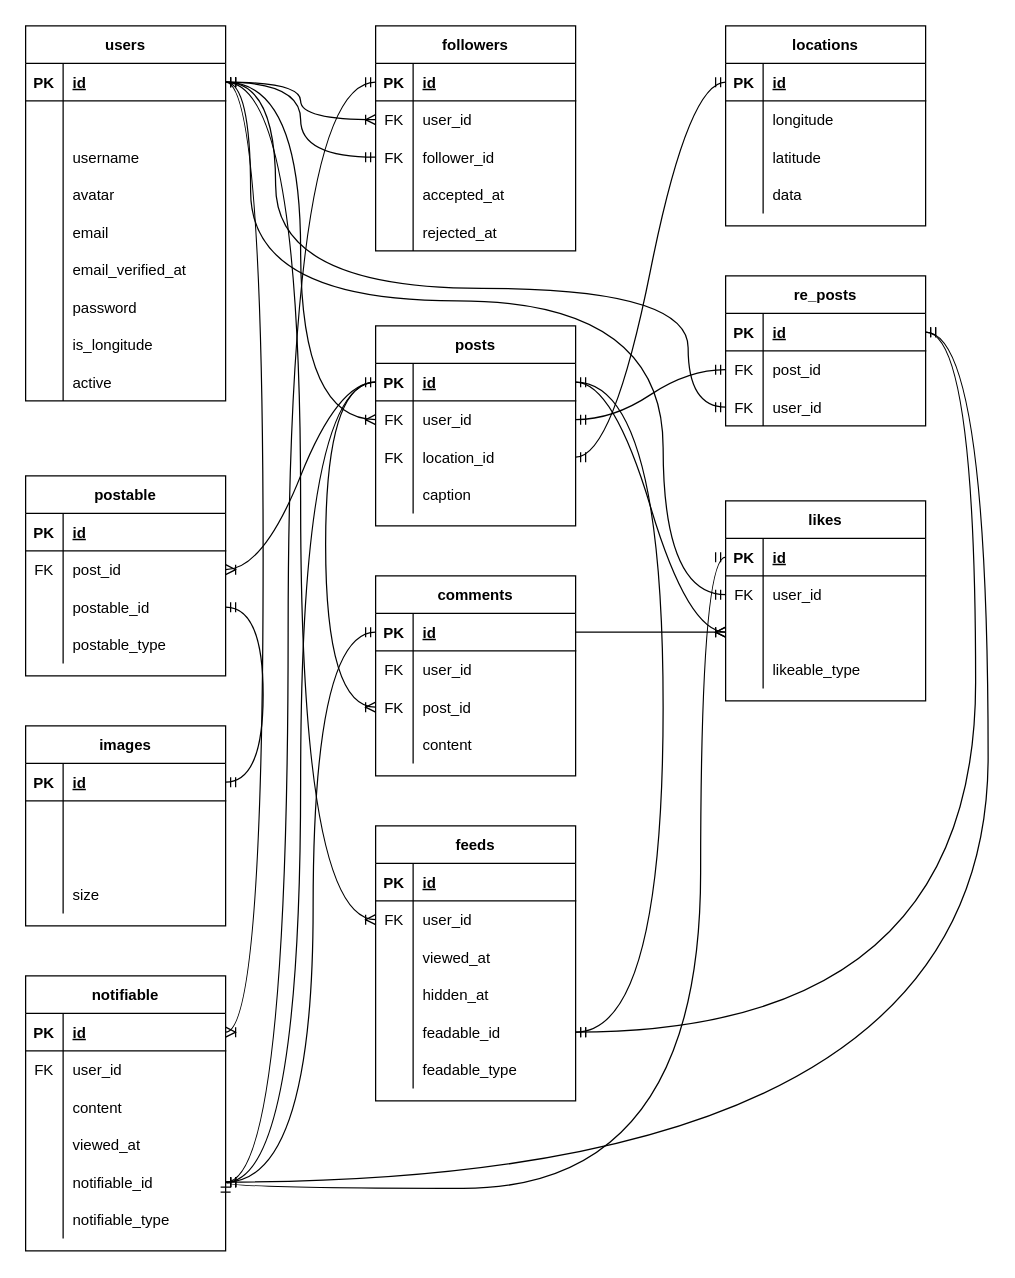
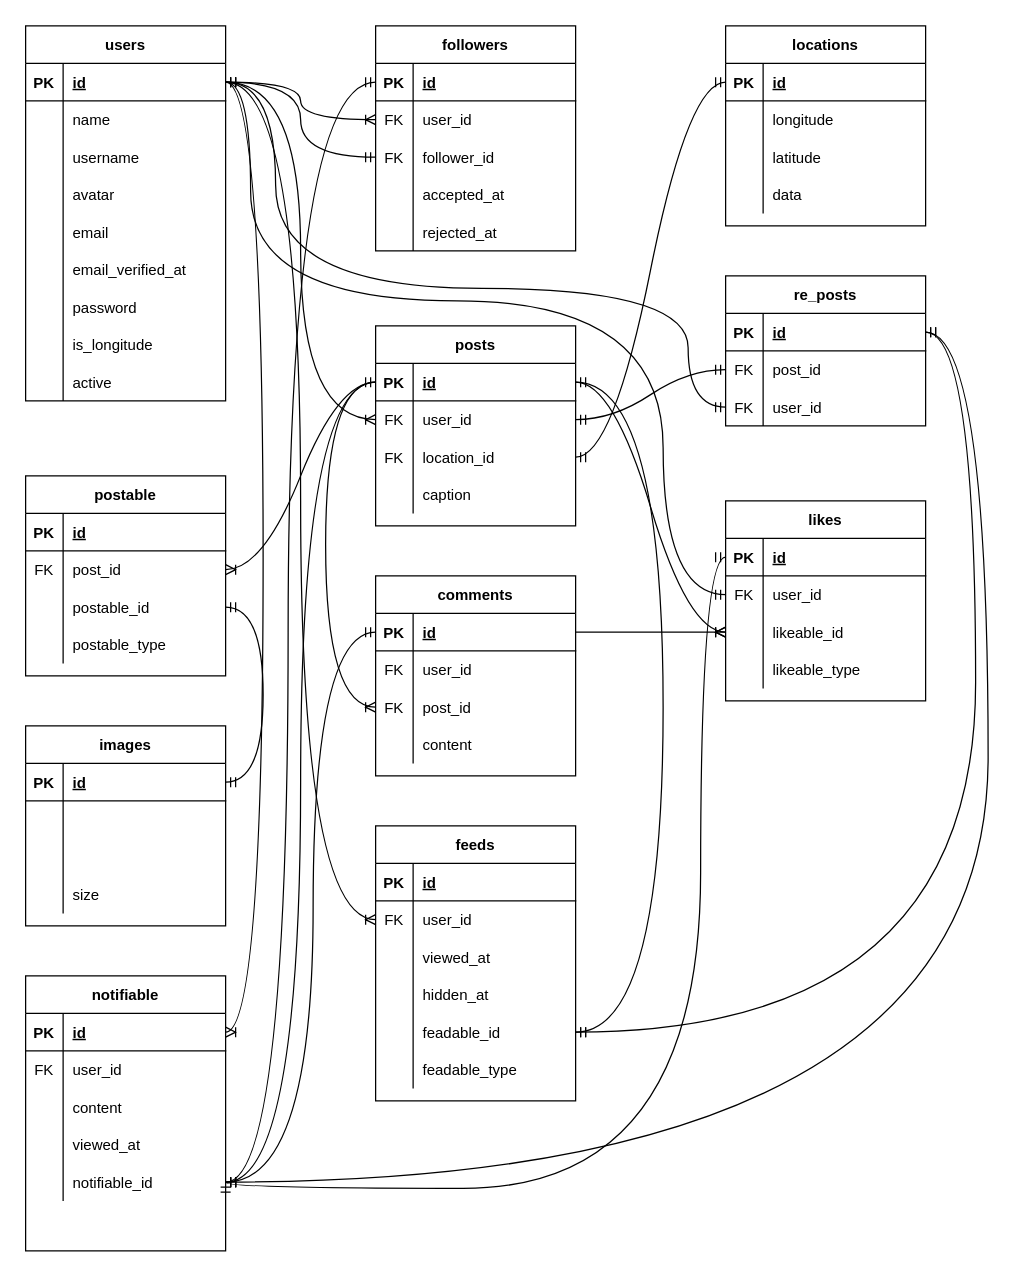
node "name": added
node "likeable_id": added
node "notifiable_type": removed
